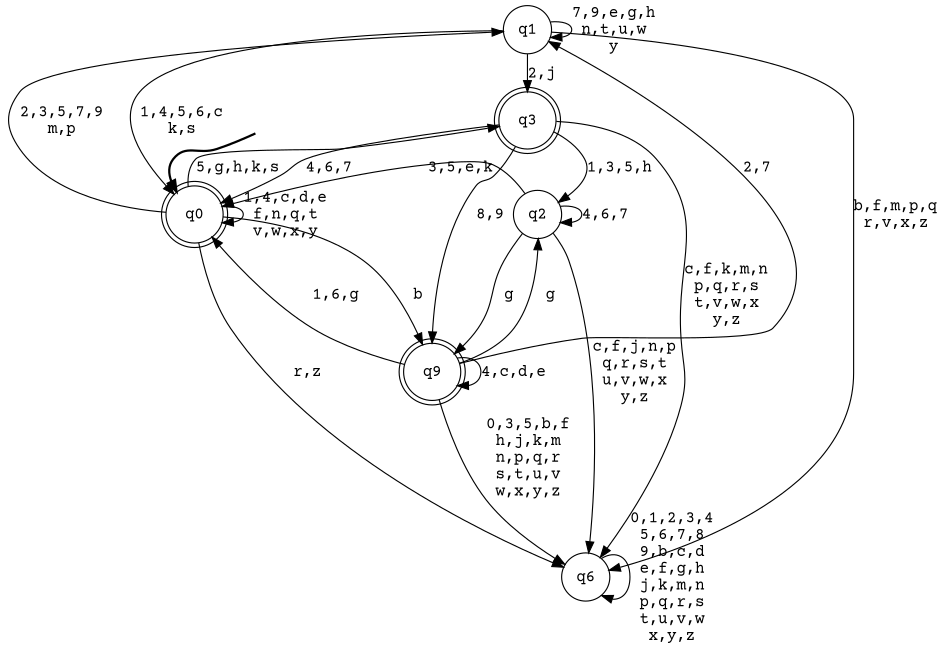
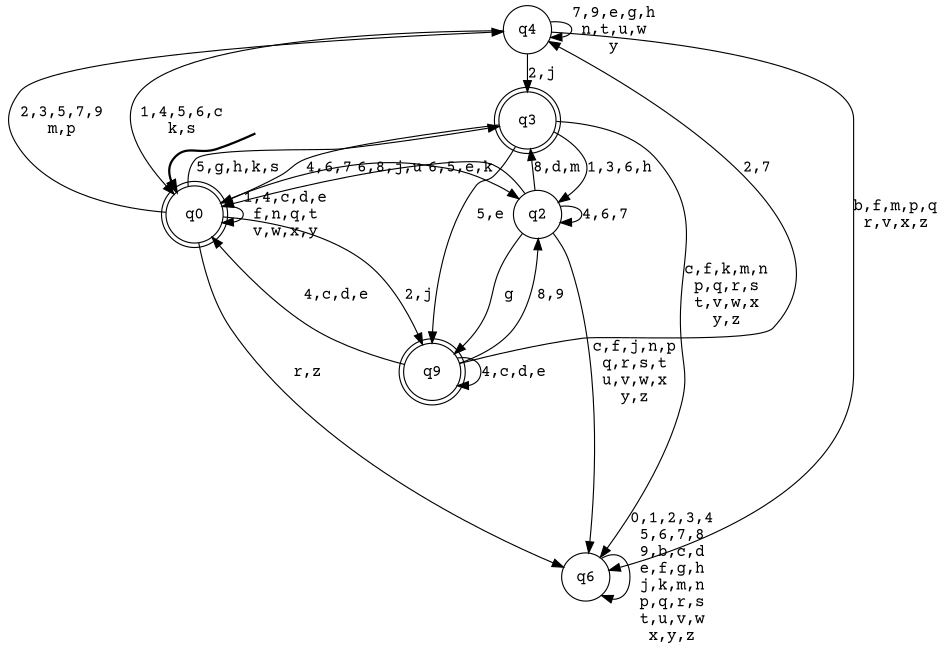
node "q1": label "q1" -> "q4"
edge "q0" -> "q2": added, label "6,8,j,u"
edge "q2" -> "q0": label "3,5,e,k" -> "6,5,e,k"
edge "q3" -> "q2": label "1,3,5,h" -> "1,3,6,h"
edge "q2" -> "q3": added, label "8,d,m"
edge "q3" -> "q9": label "8,9" -> "5,e"
edge "q9" -> "q0": label "1,6,g" -> "4,c,d,e"
edge "q0" -> "q9": label "b" -> "2,j"
edge "q9" -> "q2": label "g" -> "8,9"
edge "q9" -> "q6": removed, label "0,3,5,b,f h,j,k,m n,p,q,r s,t,u,v w,x,y,z"
